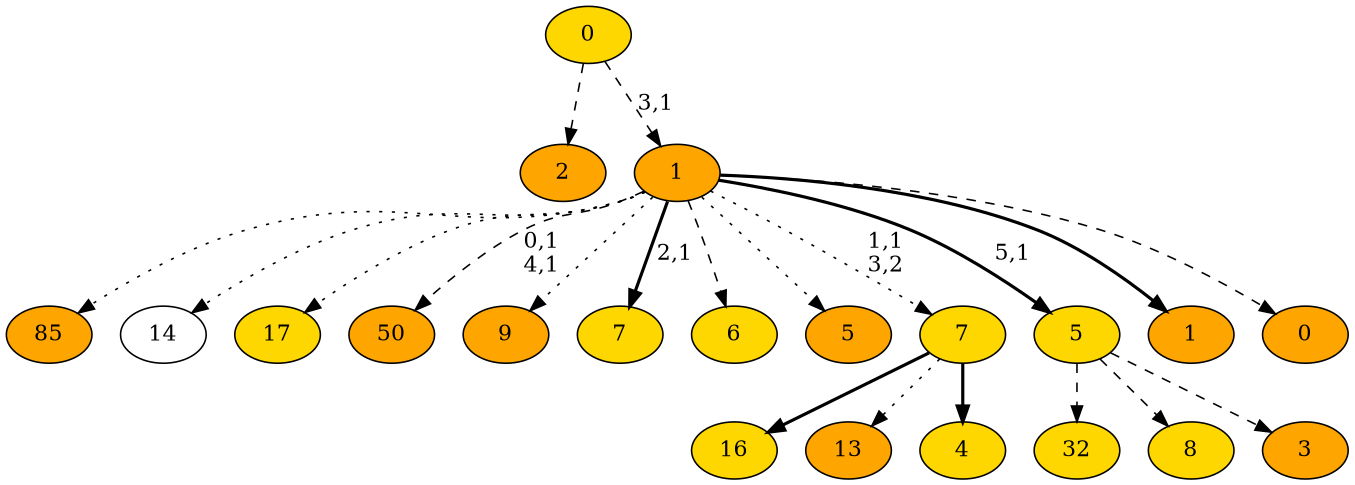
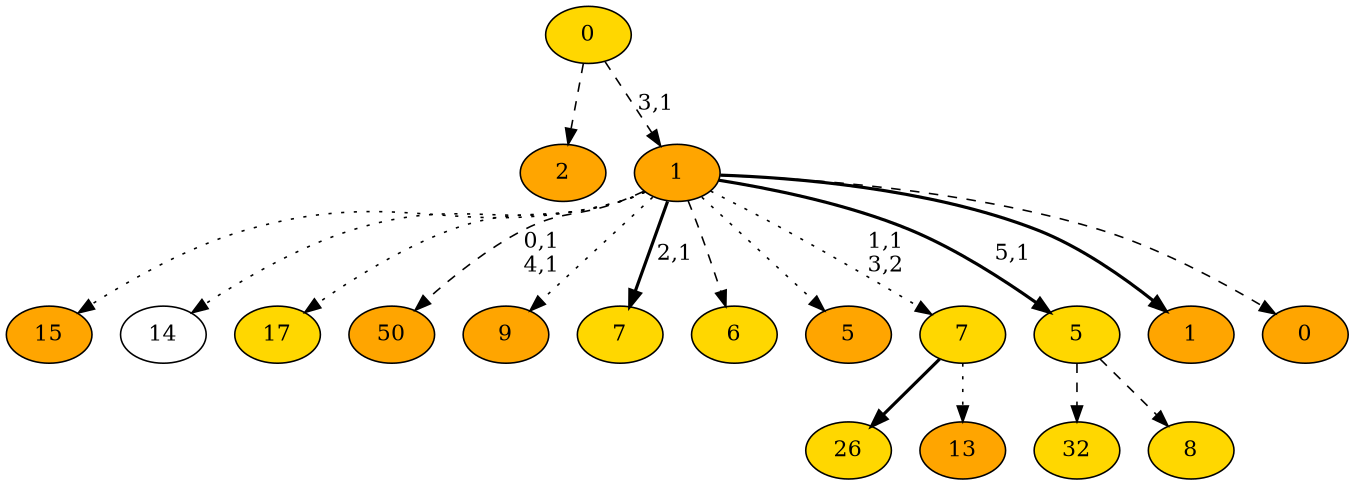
node "85": label "85" -> "15"
node "16": label "16" -> "26"
node "4": removed
node "3": removed
